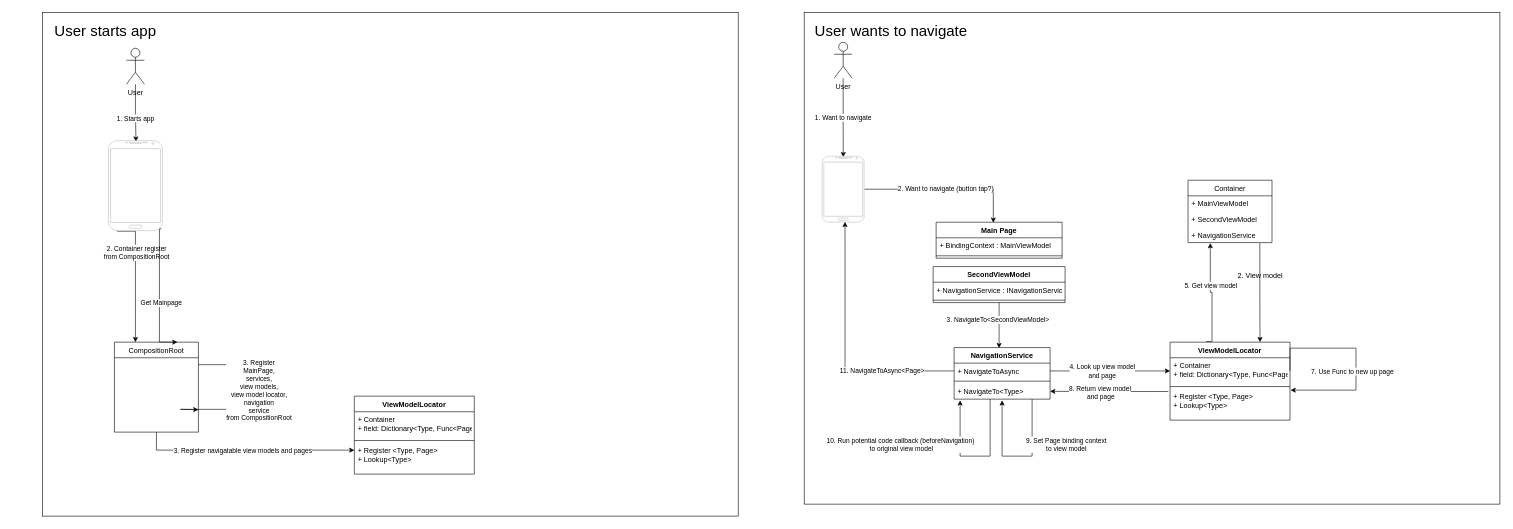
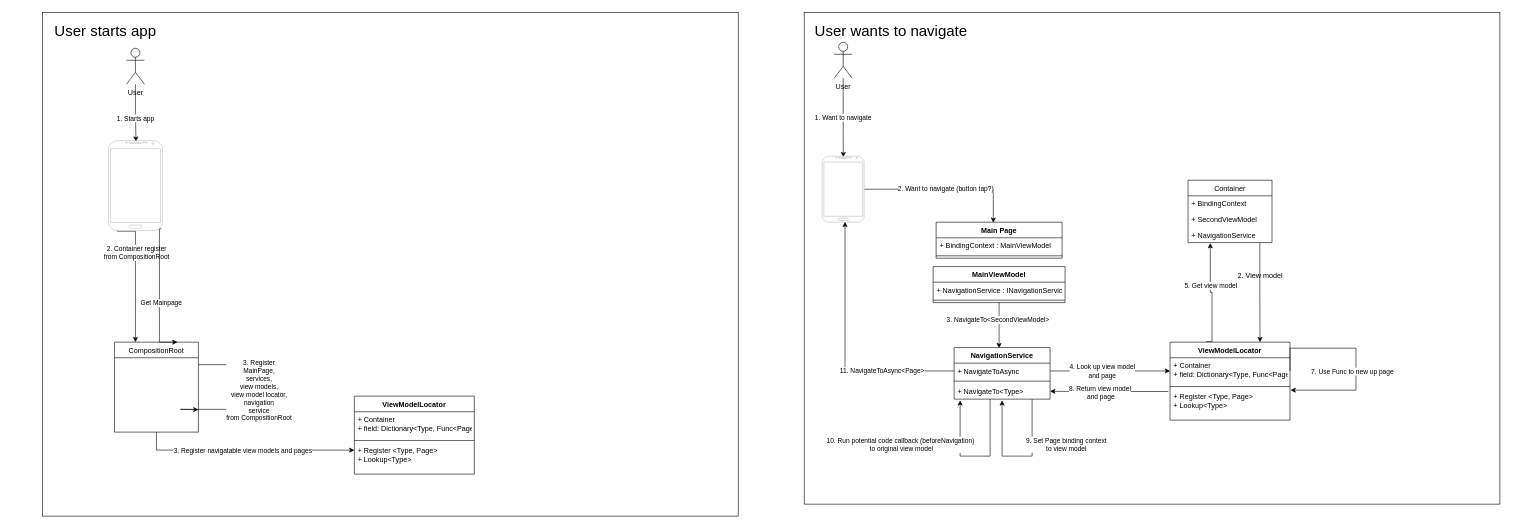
node "+ MainViewModel": label "+ MainViewModel" -> "+ BindingContext"
node "SecondViewModel": label "SecondViewModel" -> "MainViewModel"
